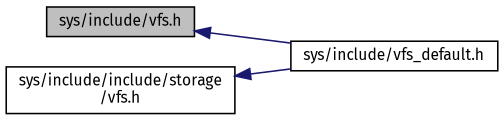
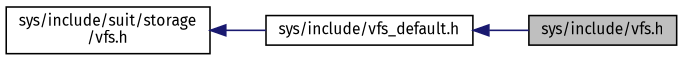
edge "sys/include/vfs_default.h" -> "sys/include/vfs.h": reversed
node "sys/include/include/storage /vfs.h": label "sys/include/include/storage /vfs.h" -> "sys/include/suit/storage /vfs.h"
